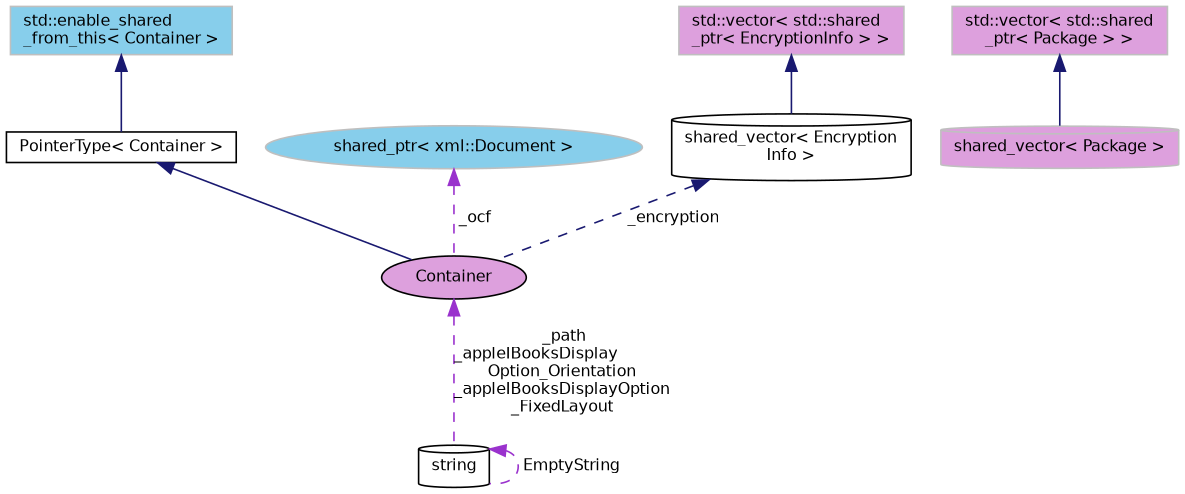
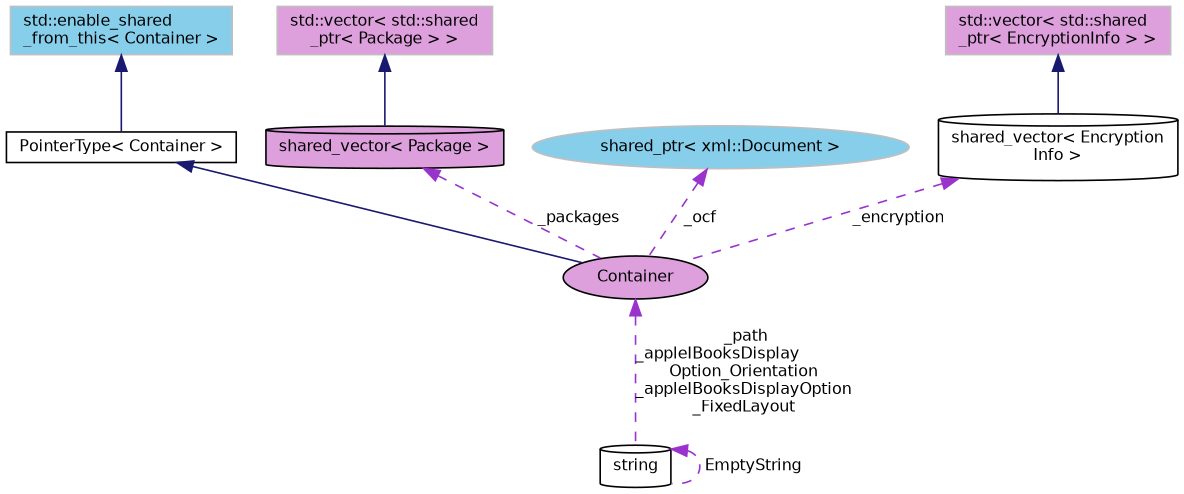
node "shared_vector< Package >": color grey75 -> black
edge "Container" -> "shared_vector< Package >": added, label "_packages"
edge "Container" -> "shared_vector< Encryption Info >": color midnightblue -> darkorchid3
